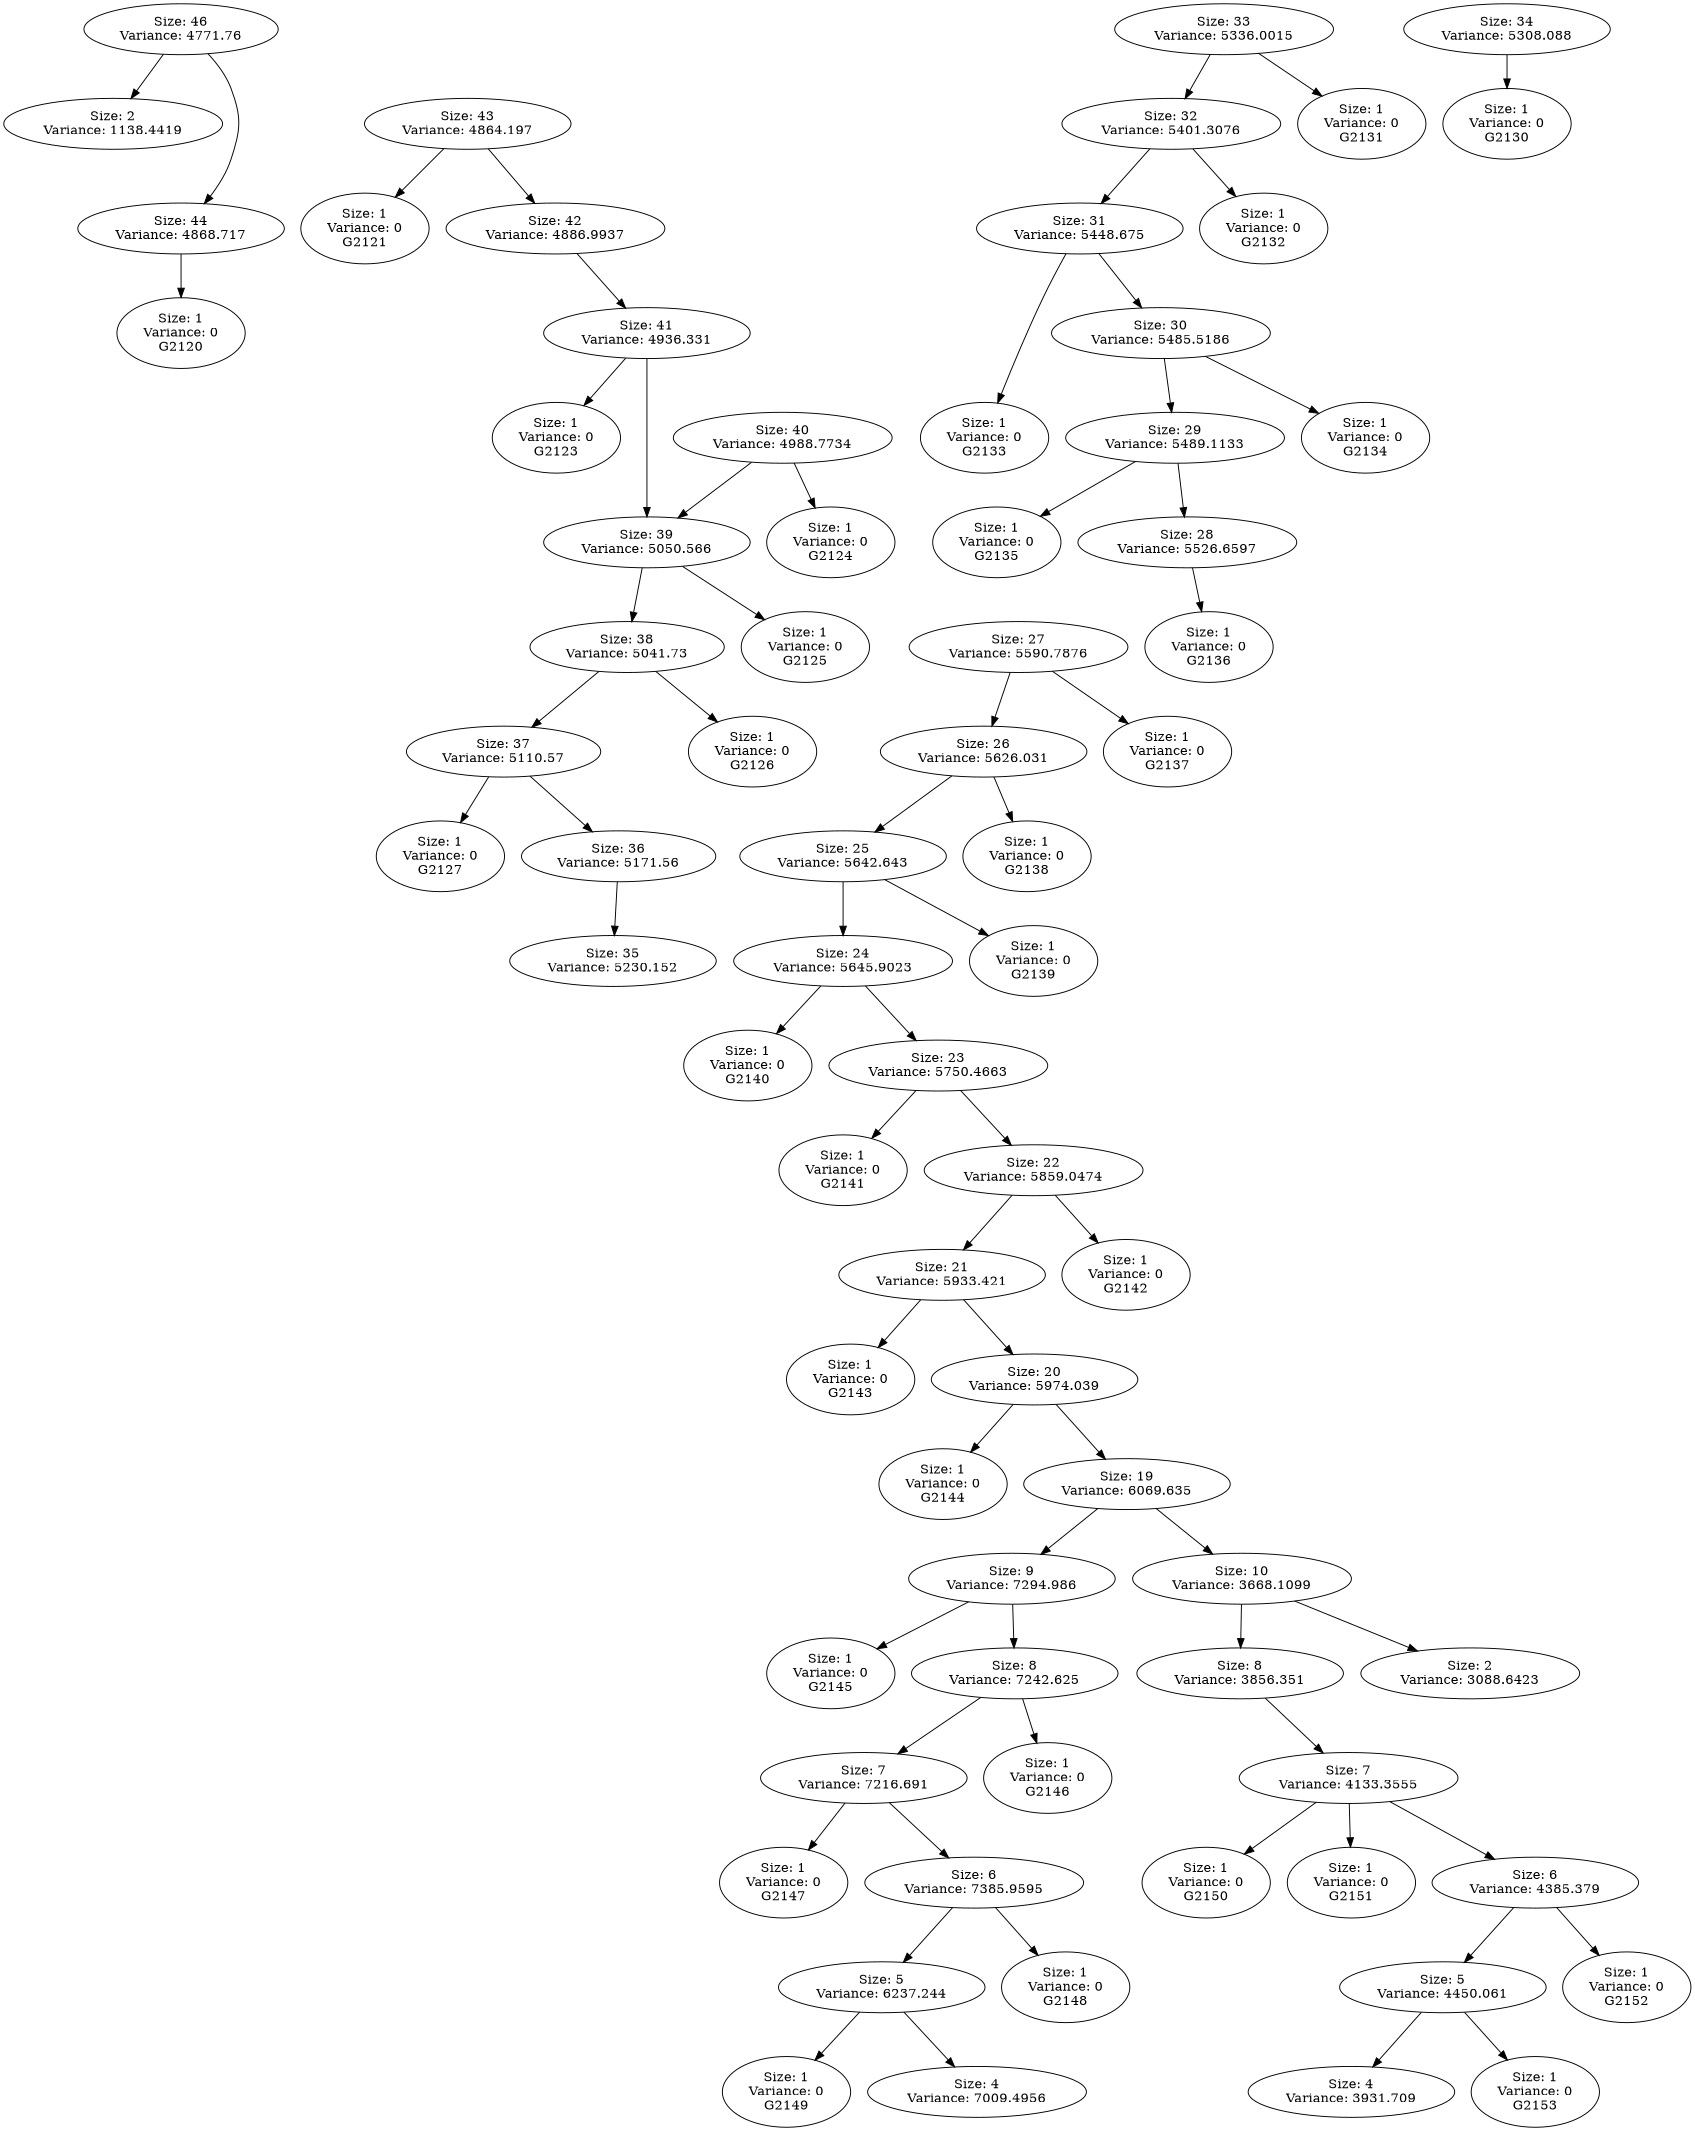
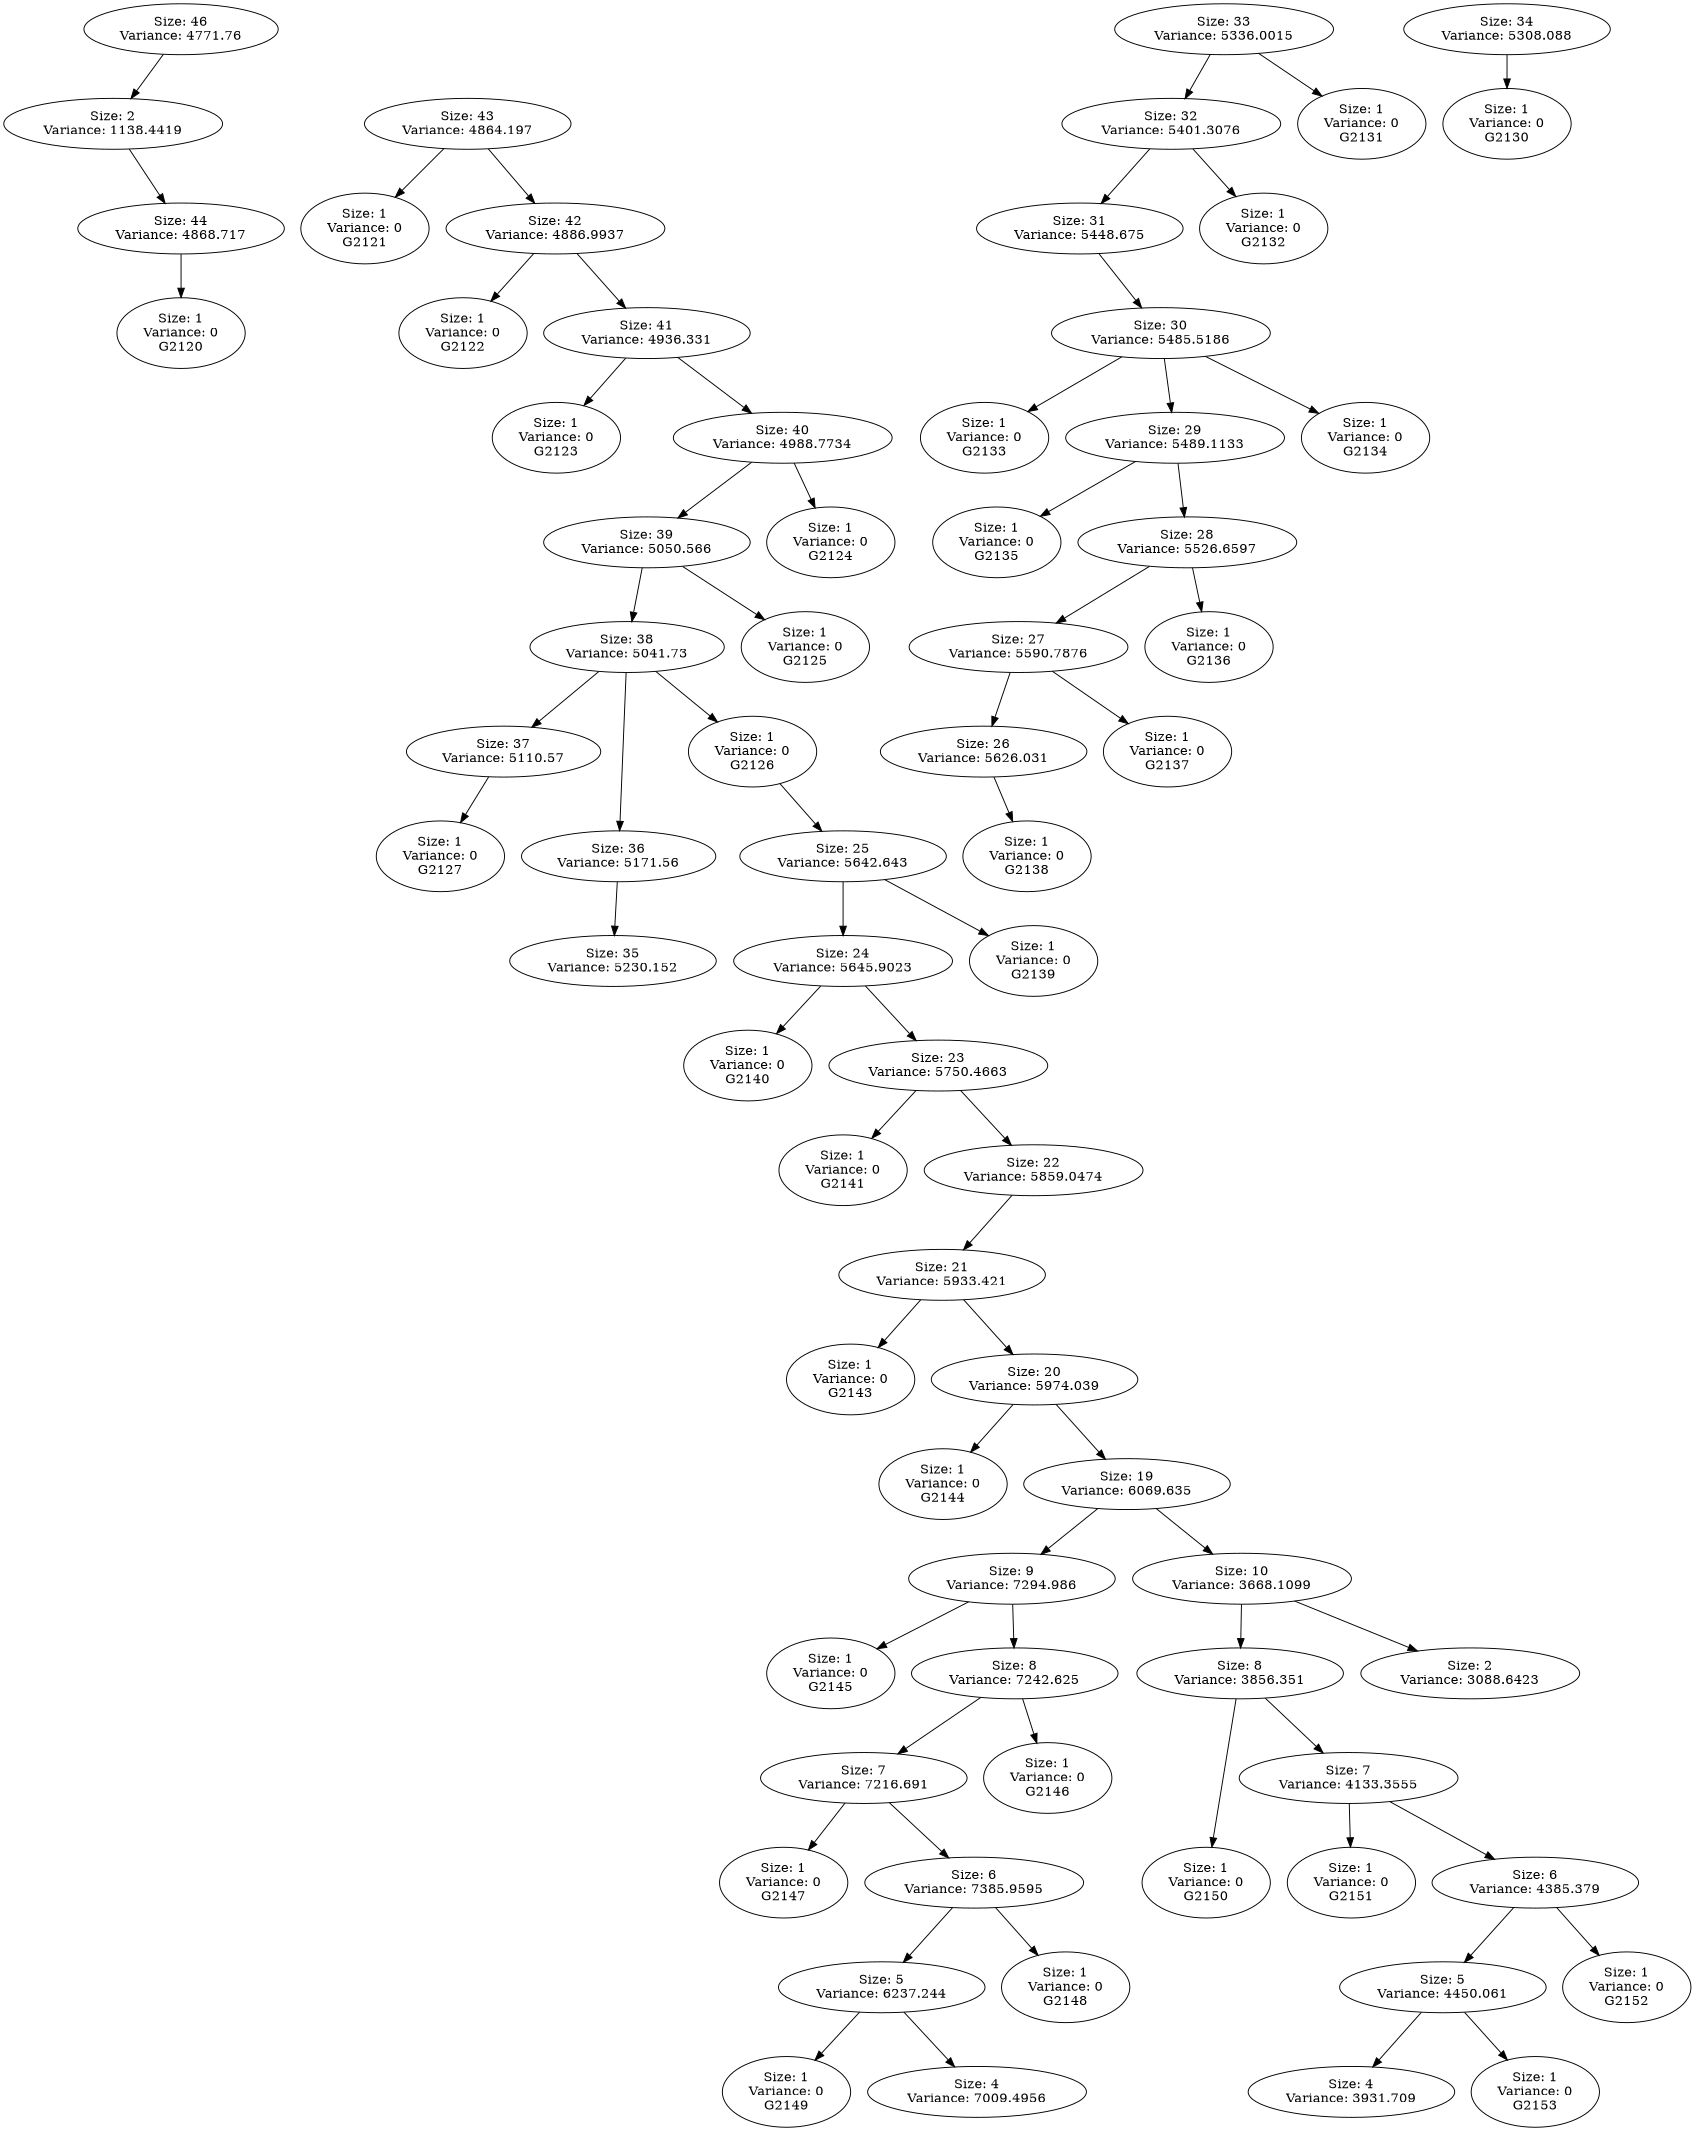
edge "Size: 46 Variance: 4771.76" -> "Size: 44 Variance: 4868.717": now "Size: 2 Variance: 1138.4419" -> "Size: 44 Variance: 4868.717"
edge "Size: 31 Variance: 5448.675" -> "Size: 1 Variance: 0 G2133": now "Size: 30 Variance: 5485.5186" -> "Size: 1 Variance: 0 G2133"
node "Size: 1 Variance: 0 G2122": added
edge "Size: 41 Variance: 4936.331" -> "Size: 39 Variance: 5050.566": now "Size: 41 Variance: 4936.331" -> "Size: 40 Variance: 4988.7734"
edge "Size: 28 Variance: 5526.6597" -> "Size: 27 Variance: 5590.7876": added
edge "Size: 37 Variance: 5110.57" -> "Size: 36 Variance: 5171.56": now "Size: 38 Variance: 5041.73" -> "Size: 36 Variance: 5171.56"
edge "Size: 26 Variance: 5626.031" -> "Size: 25 Variance: 5642.643": now "Size: 1 Variance: 0 G2126" -> "Size: 25 Variance: 5642.643"
node "Size: 1 Variance: 0 G2142": removed
edge "Size: 7 Variance: 4133.3555" -> "Size: 1 Variance: 0 G2150": now "Size: 8 Variance: 3856.351" -> "Size: 1 Variance: 0 G2150"
